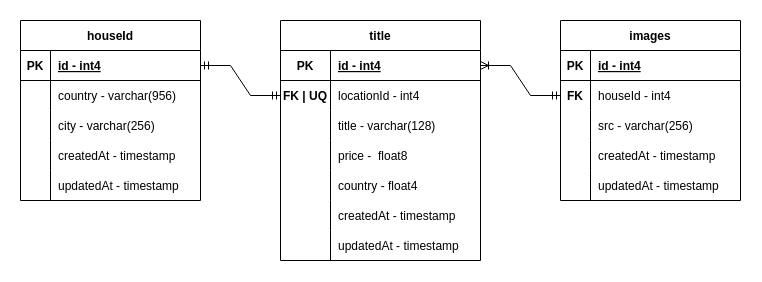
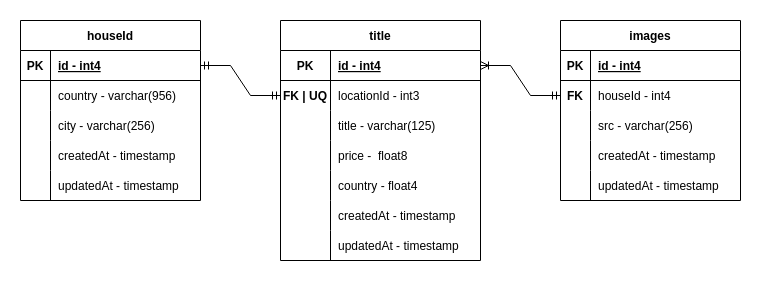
node "locationId - int4": label "locationId - int4" -> "locationId - int3"
node "title - varchar(128)": label "title - varchar(128)" -> "title - varchar(125)"
